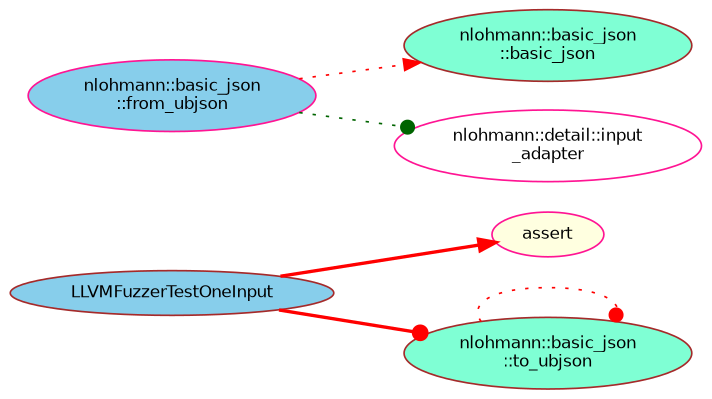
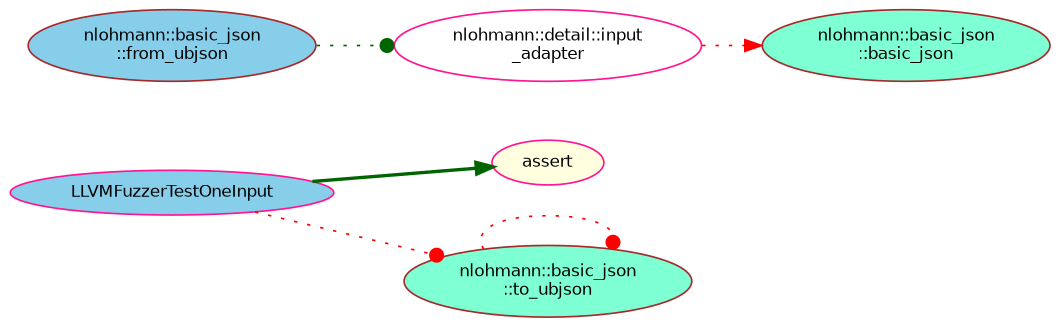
edge "nlohmann::basic_json ::from_ubjson" -> "nlohmann::basic_json ::basic_json": now "nlohmann::detail::input _adapter" -> "nlohmann::basic_json ::basic_json"
node "nlohmann::basic_json ::from_ubjson": color deeppink -> brown
edge "LLVMFuzzerTestOneInput" -> "assert": color red -> darkgreen
node "LLVMFuzzerTestOneInput": color brown -> deeppink
edge "LLVMFuzzerTestOneInput" -> "nlohmann::basic_json ::to_ubjson": style bold -> dotted
